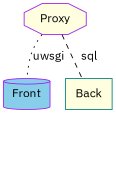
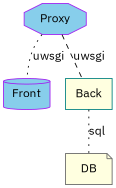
node "Proxy": fillcolor lightyellow -> skyblue
edge "Proxy" -- "Back": label "sql" -> "uwsgi"
node "DB": added
